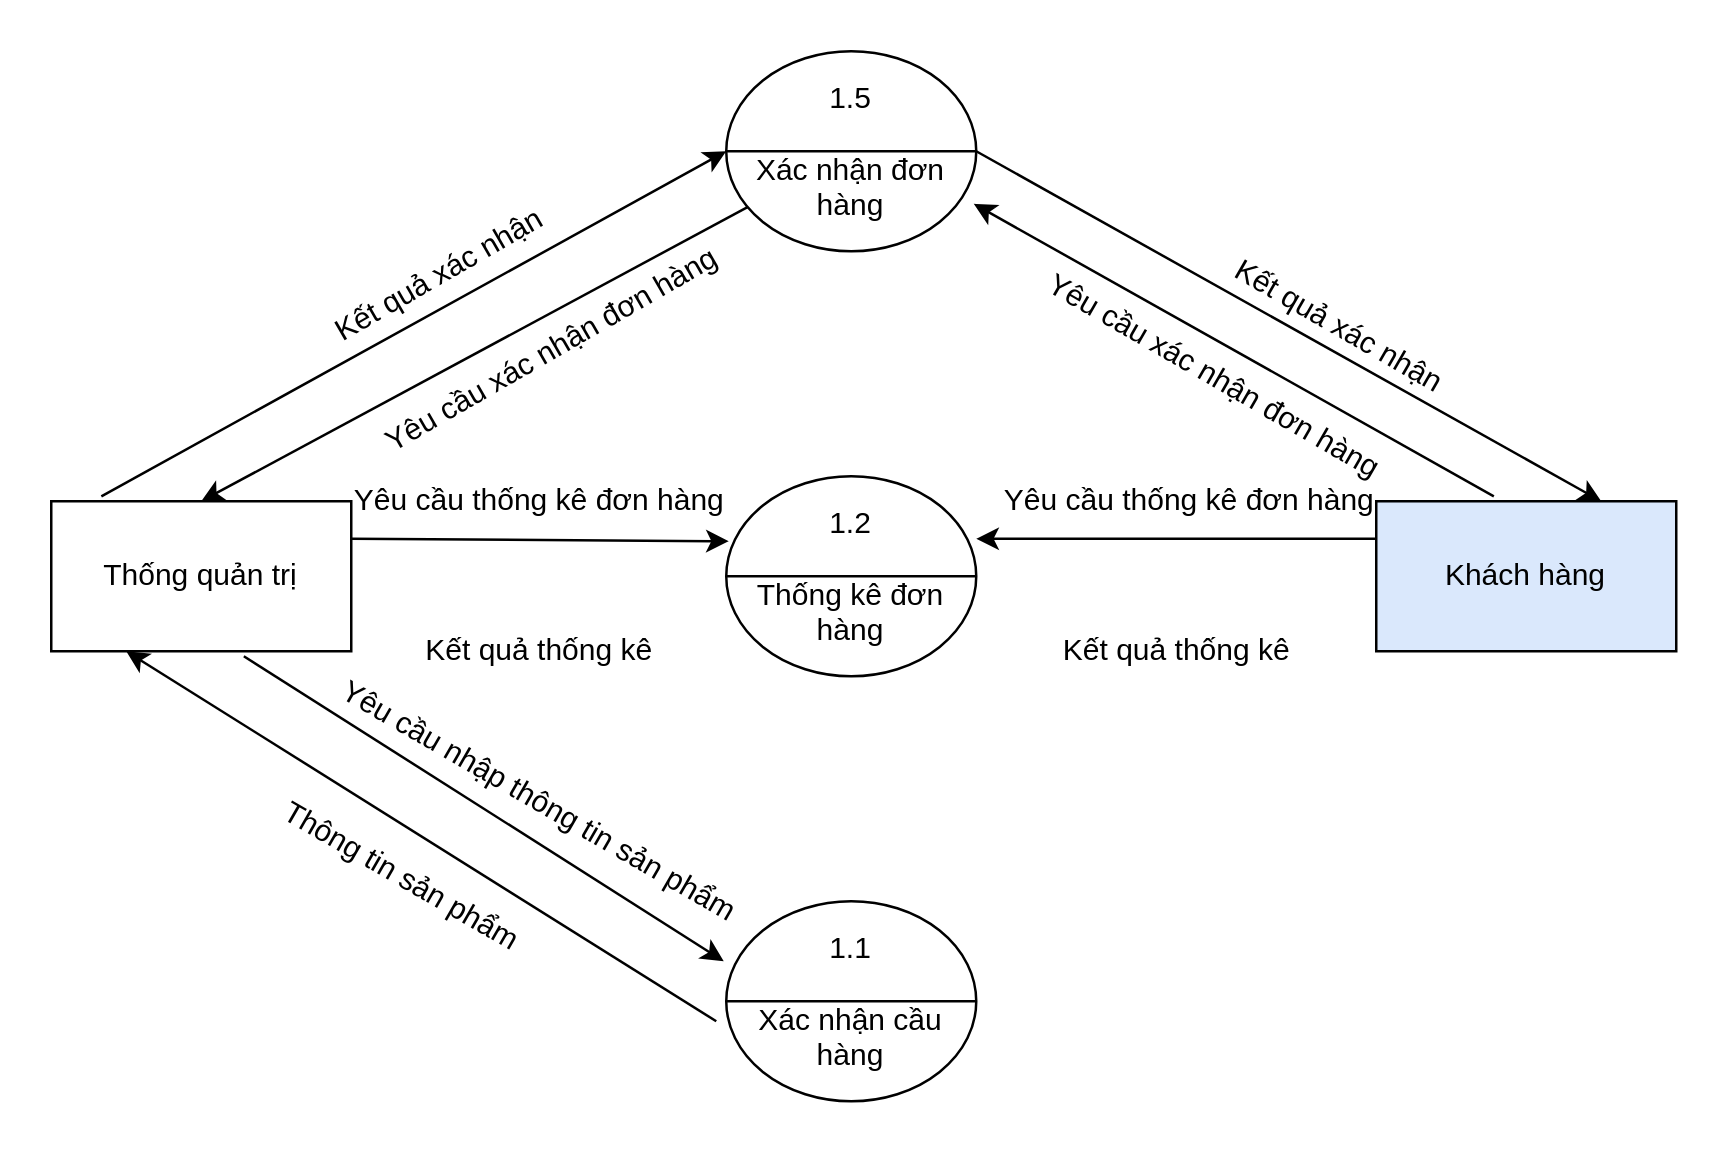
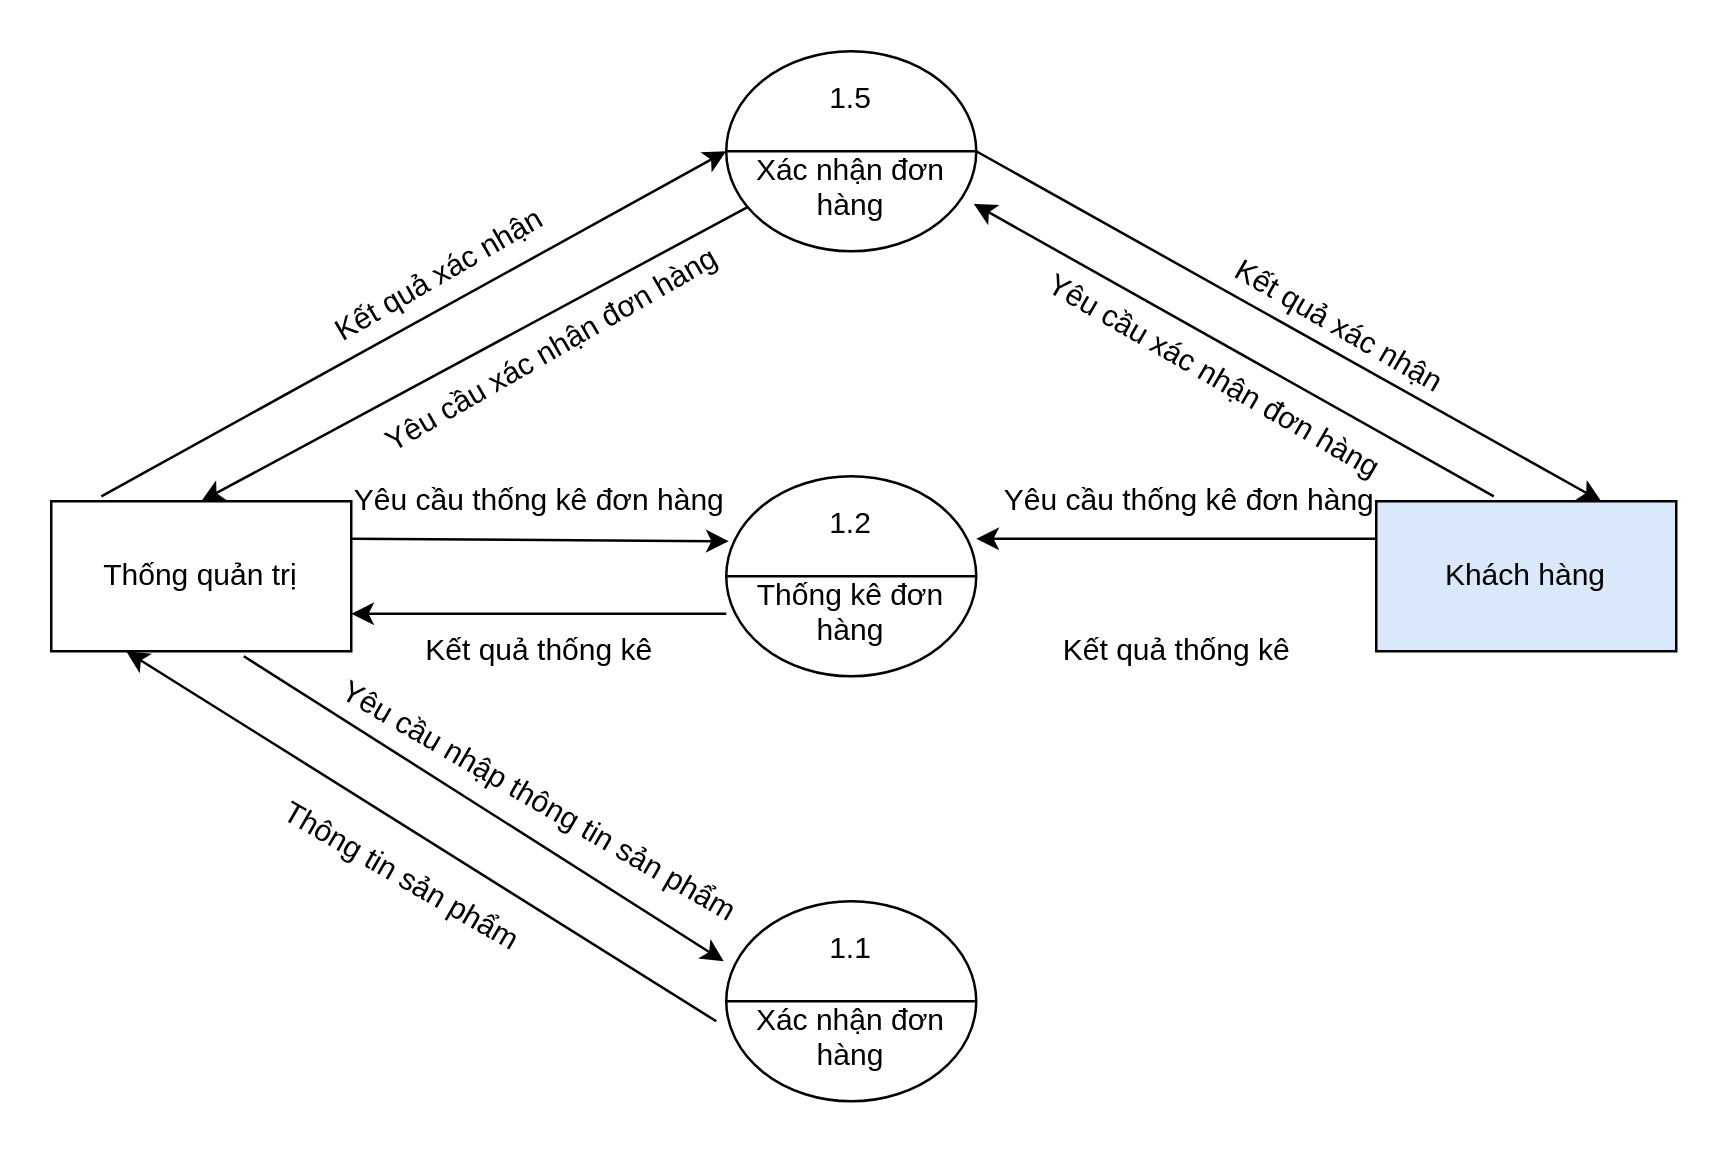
edge "1.2 Thống kê đơn hàng" -> "Thống quản trị": added
node "1.1 Xác nhận cầu hàng": label "1.1 Xác nhận cầu hàng" -> "1.1 Xác nhận đơn hàng"
